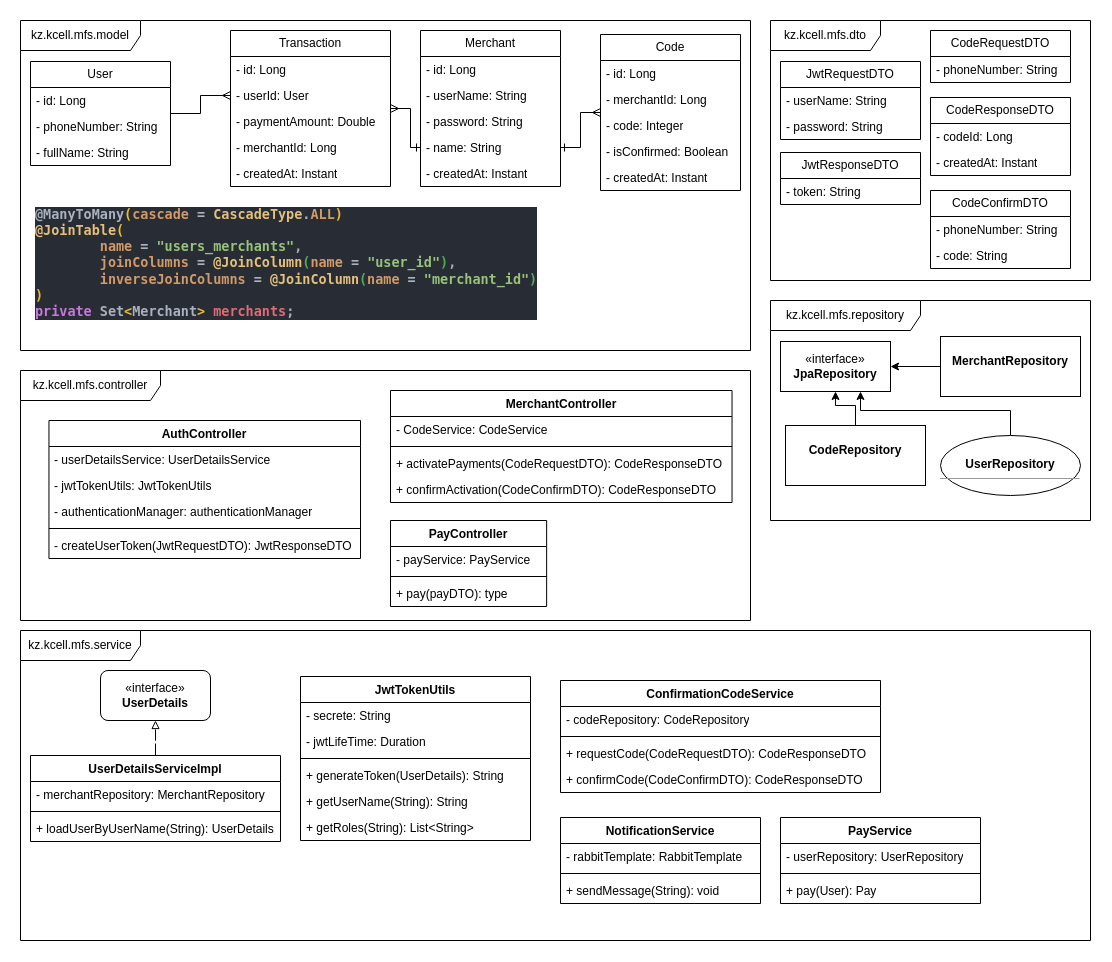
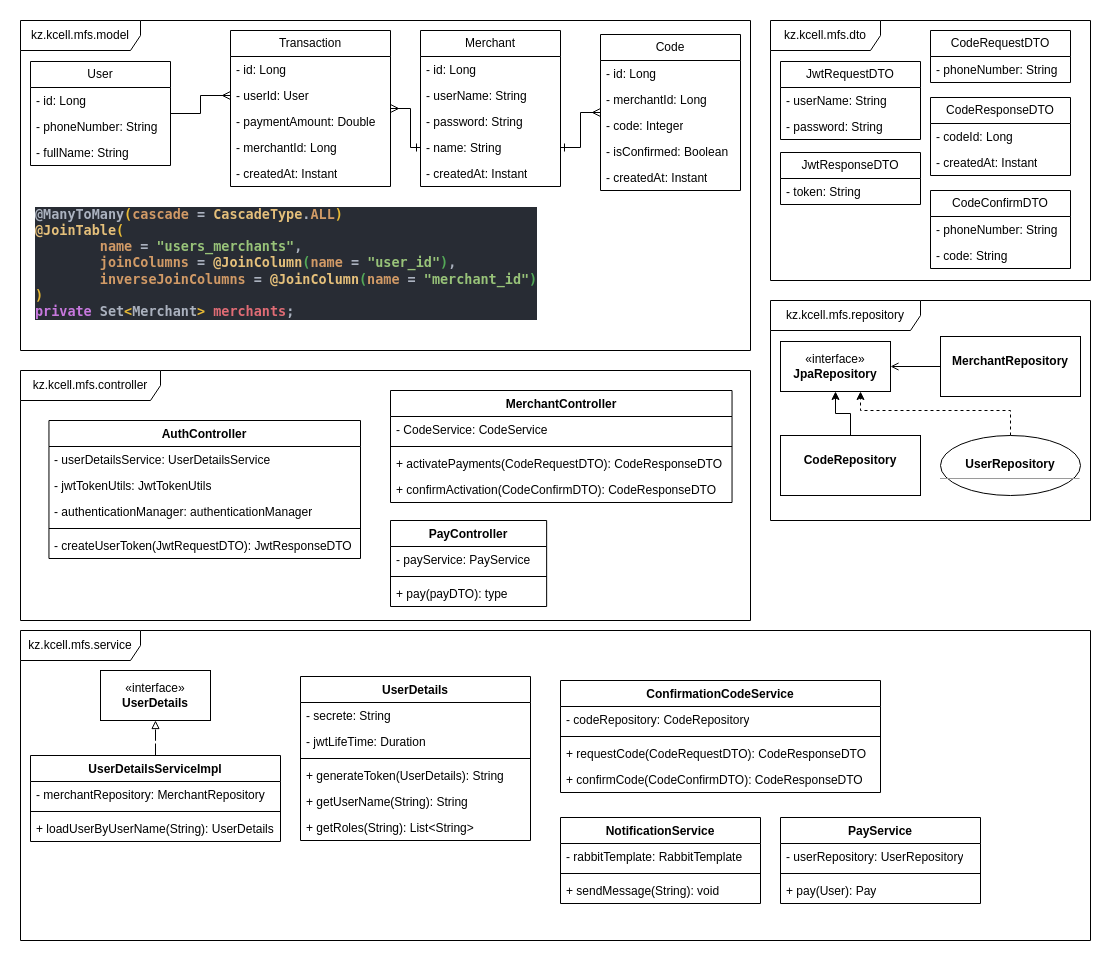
edge "MerchantRepository" -> "«interface» JpaRepository": arrowhead classic -> open
edge "UserRepository" -> "«interface» JpaRepository": style solid -> dashed
node "CodeRepository": moved (856, 456) -> (851, 466)
node "JwtTokenUtils": label "JwtTokenUtils" -> "UserDetails"
node "«interface» UserDetails": shape rounded rectangle -> rectangle
